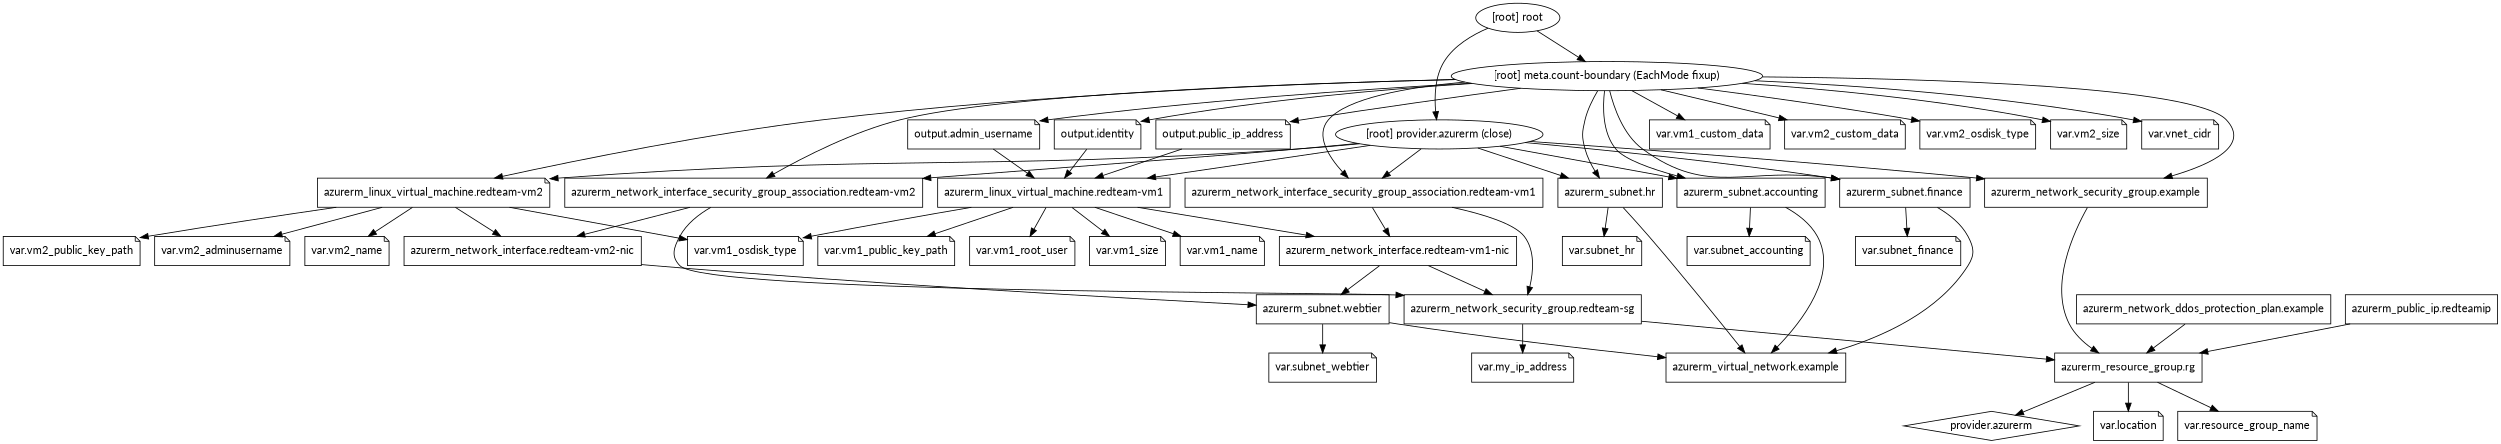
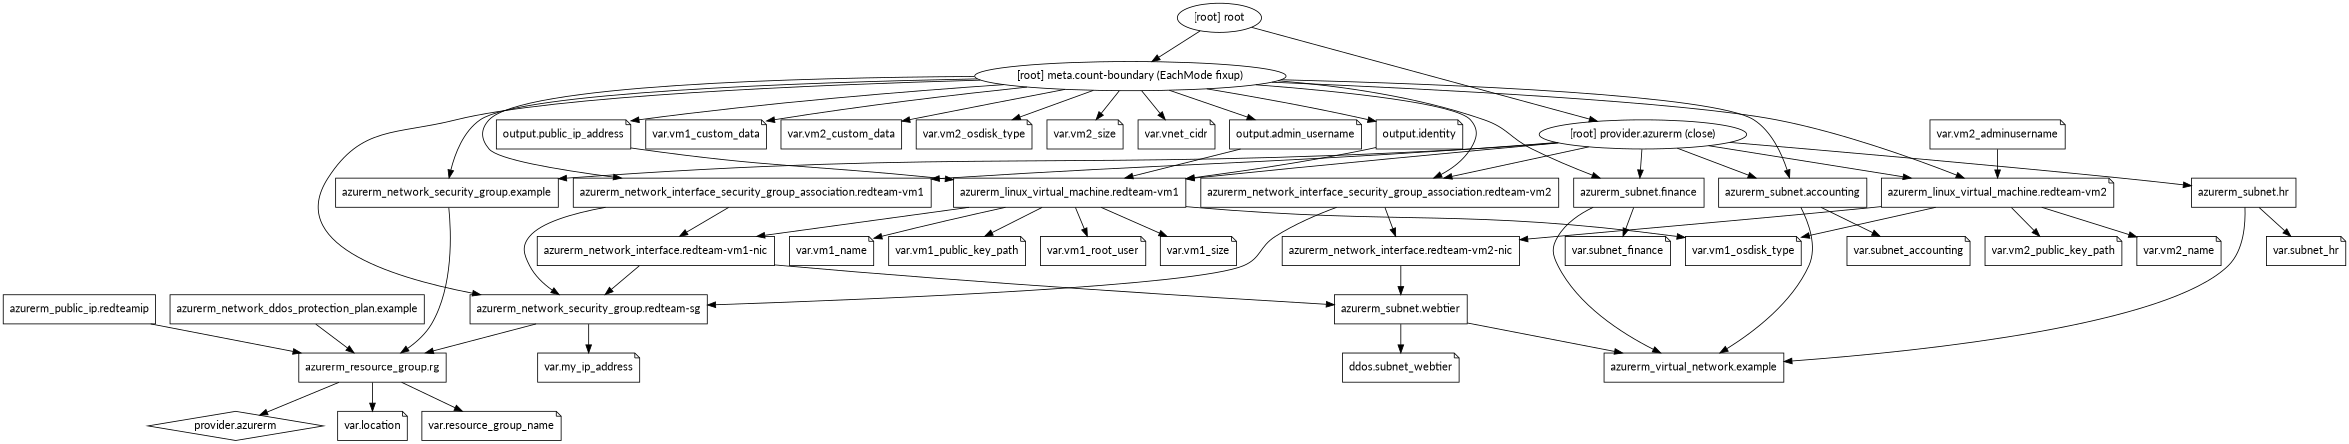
edge "[root] meta.count-boundary (EachMode fixup)" -> "azurerm_subnet.hr": now "[root] meta.count-boundary (EachMode fixup)" -> "azurerm_network_security_group.redteam-sg"
node "var.vm2_custom_data": shape note -> box
edge "azurerm_linux_virtual_machine.redteam-vm2" -> "var.vm2_adminusername": reversed
node "var.subnet_webtier": label "var.subnet_webtier" -> "ddos.subnet_webtier"
